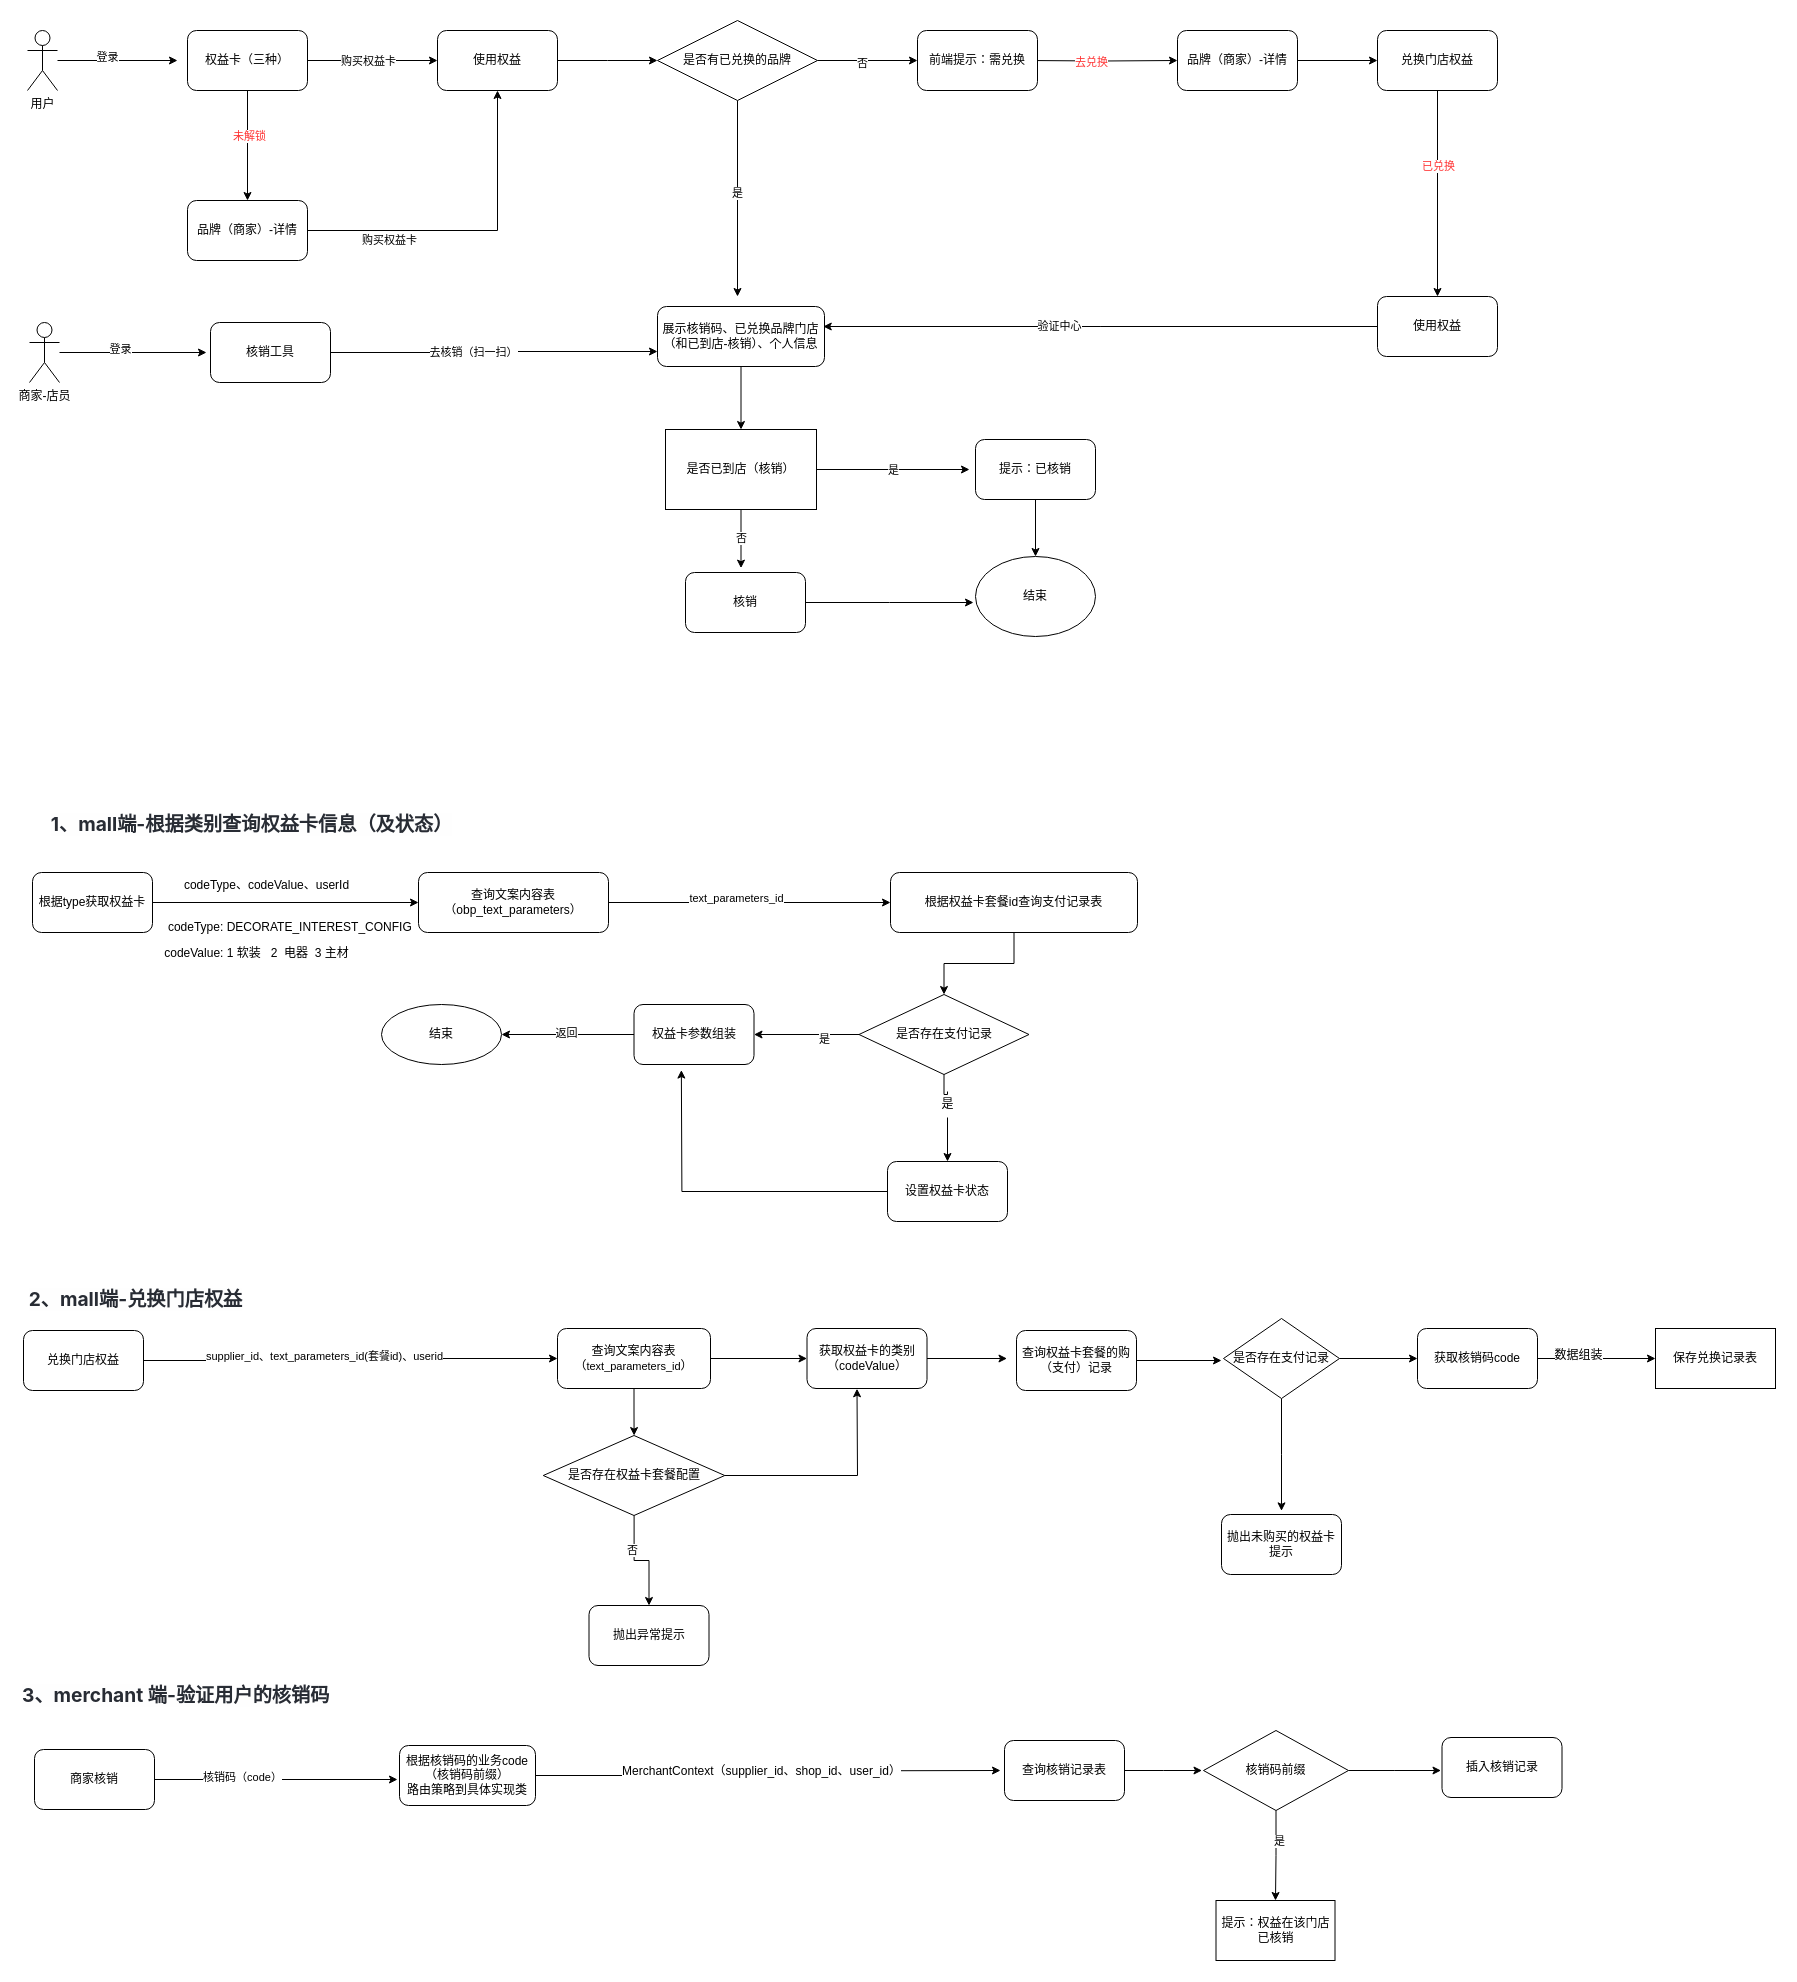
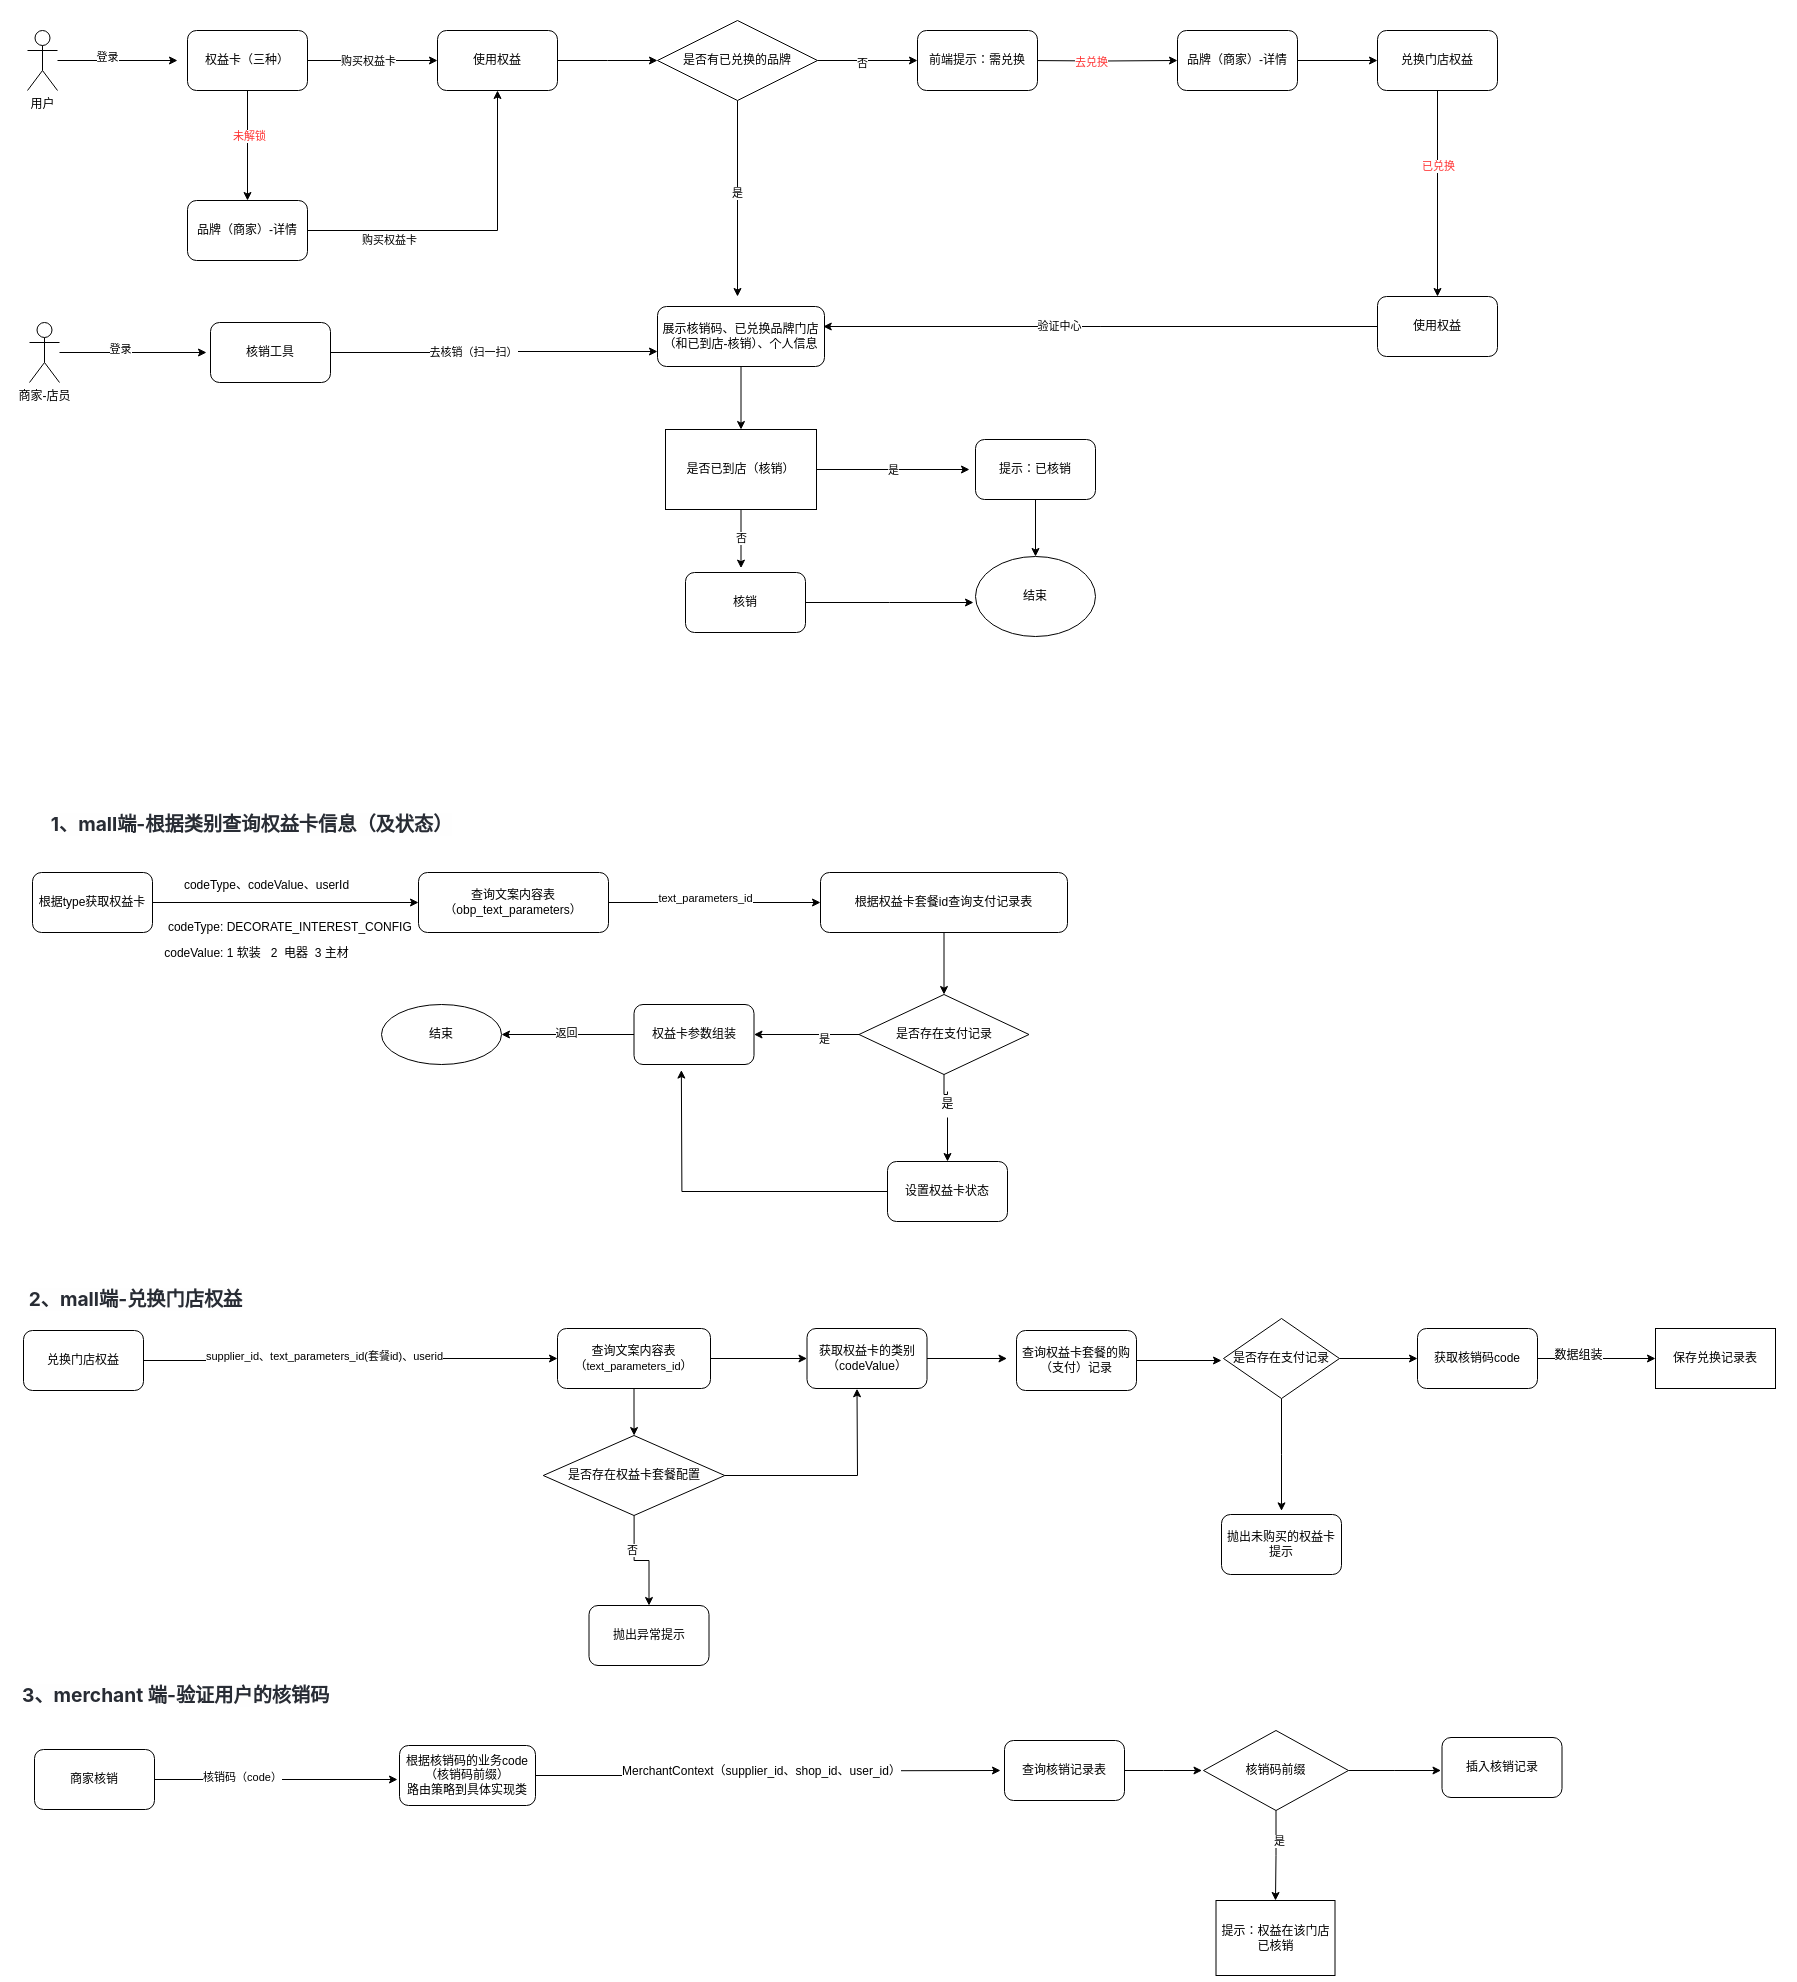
node "根据权益卡套餐id查询支付记录表": moved (1014, 903) -> (944, 903)
node "提示：权益在该门店已核销": size 119x60 -> 119x75
